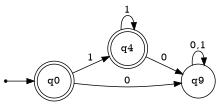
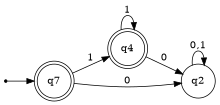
node "q0": label "q0" -> "q7"
node "q9": label "q9" -> "q2"
